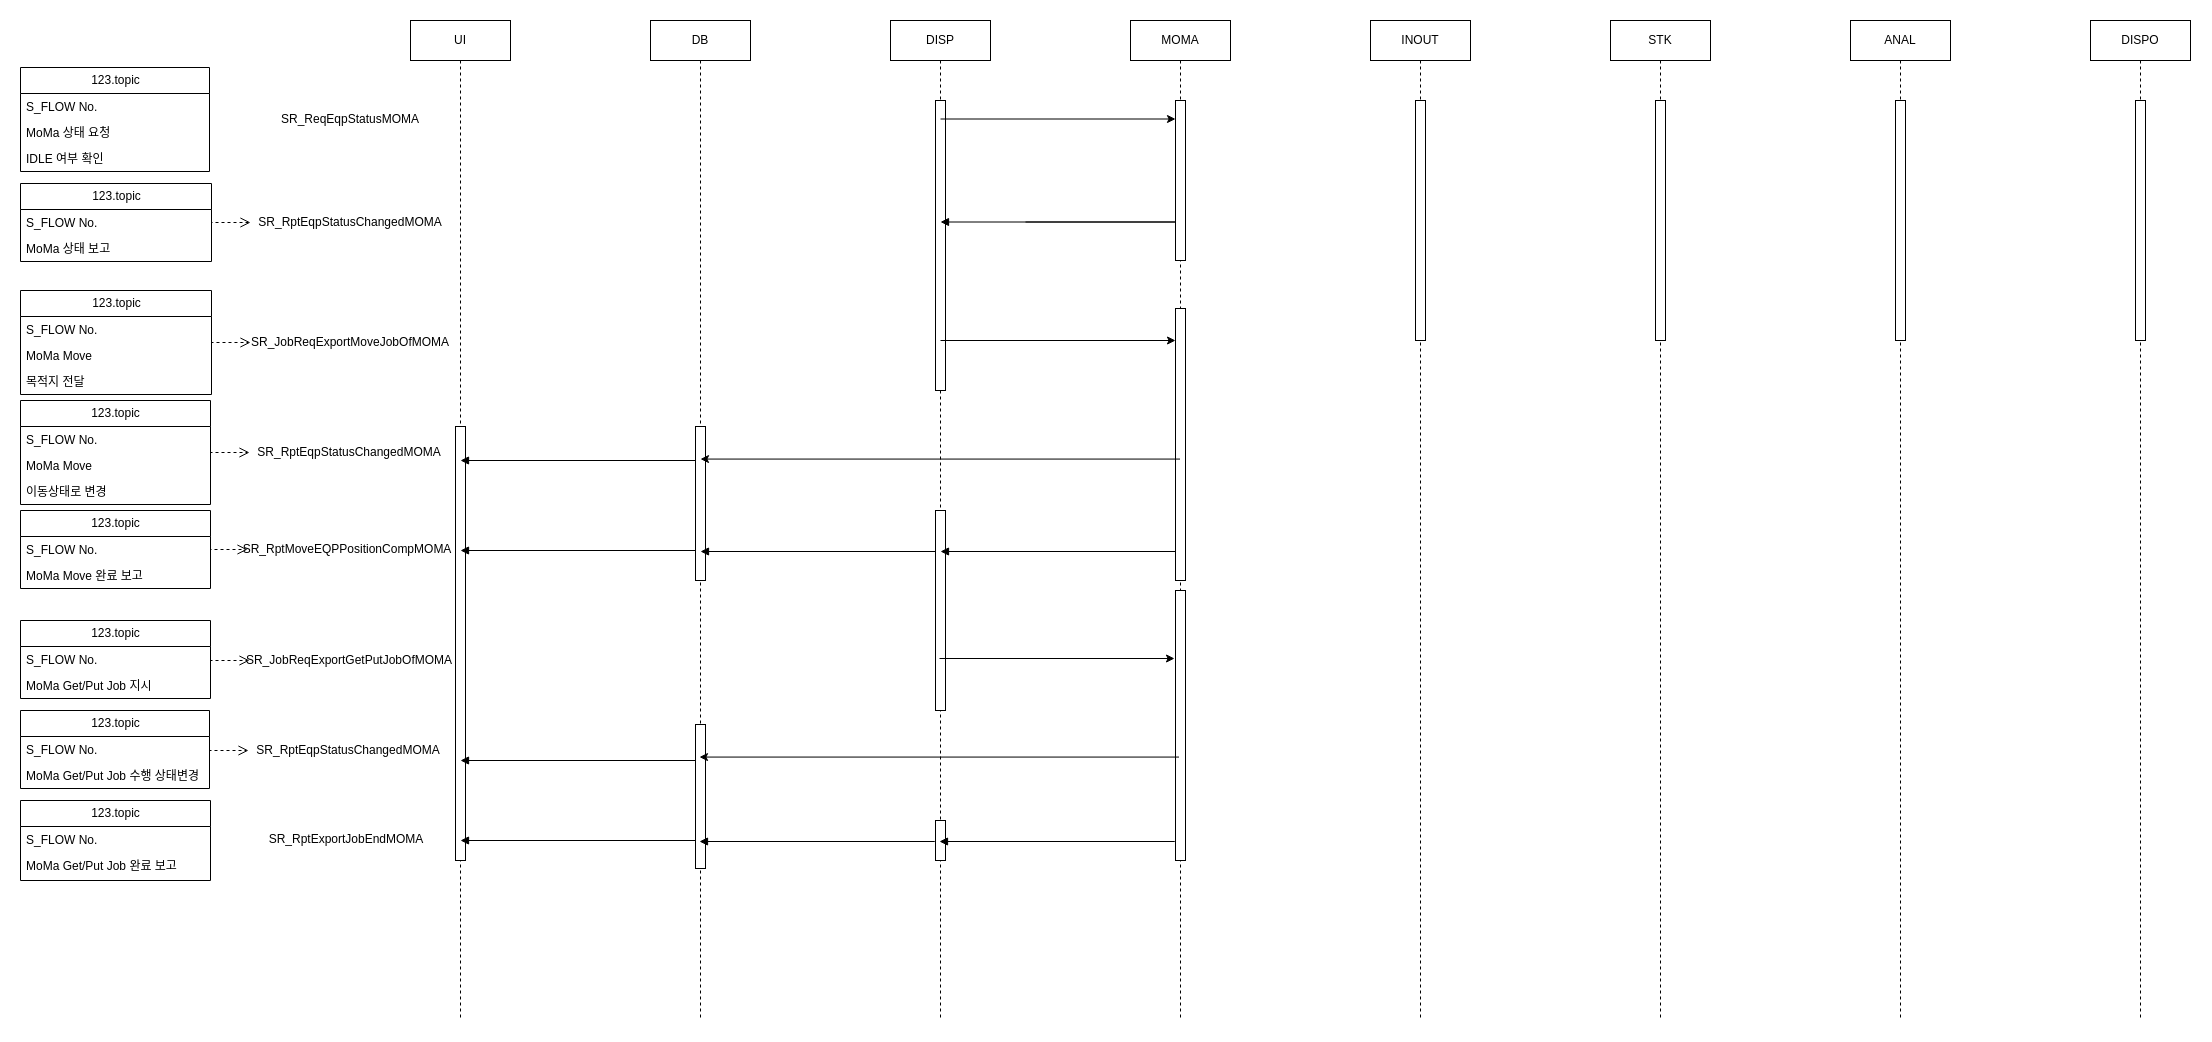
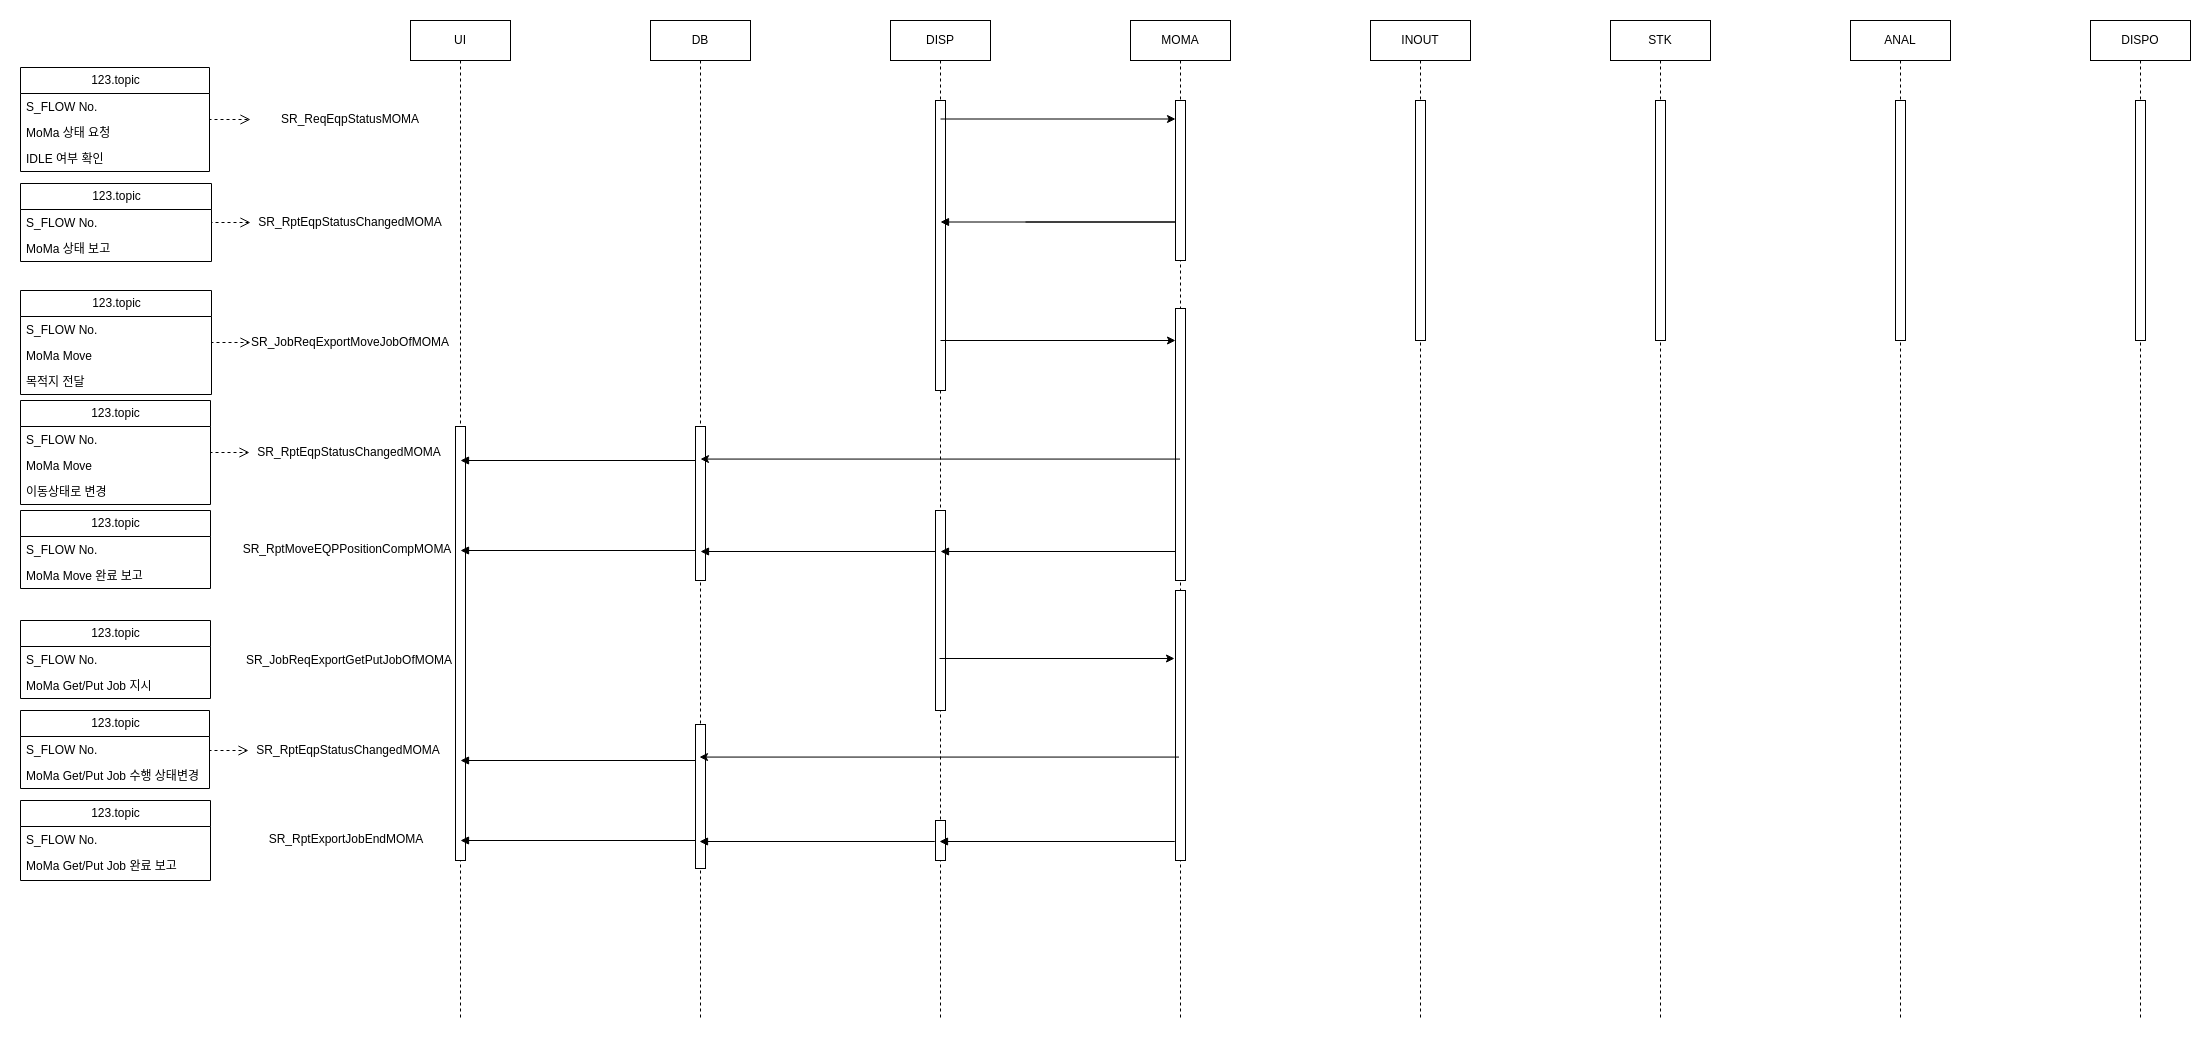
edge "MoMa 상태 요청" -> "SR_ReqEqpStatusMOMA": added
edge "MoMa Move 완료 보고" -> "SR_RptMoveEQPPositionCompMOMA": removed
edge "MoMa Get/Put Job 지시" -> "SR_JobReqExportGetPutJobOfMOMA": removed
